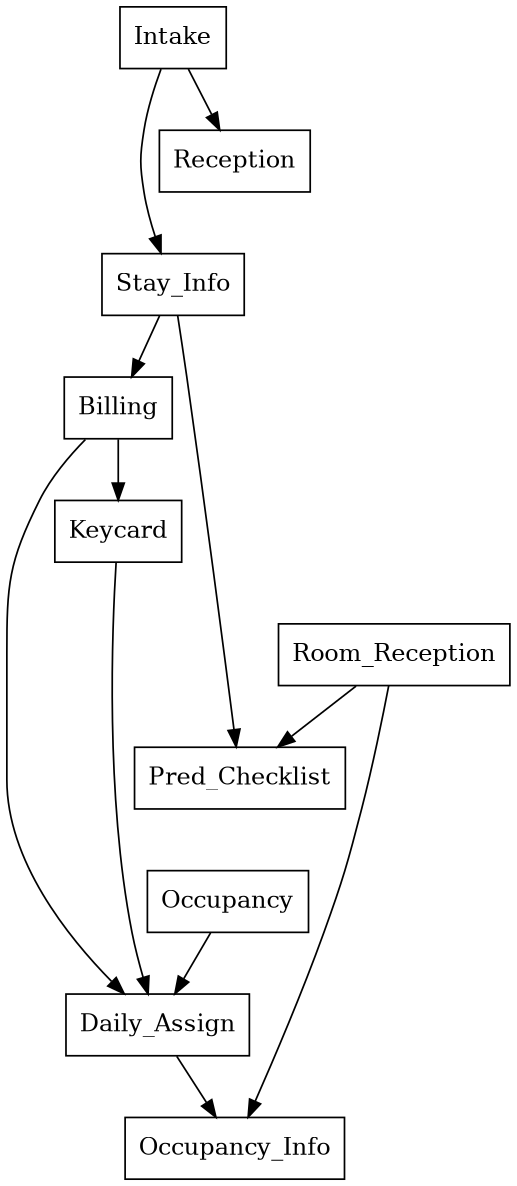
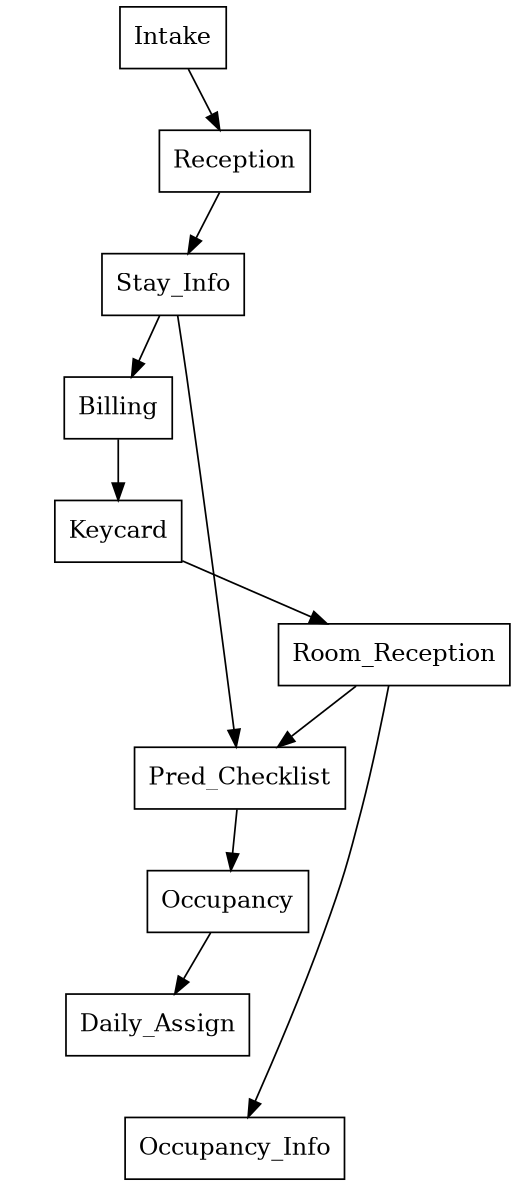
edge "Intake" -> "Stay_Info": now "Reception" -> "Stay_Info"
edge "Billing" -> "Daily_Assign": removed
edge "Keycard" -> "Daily_Assign": now "Keycard" -> "Room_Reception"
edge "Pred_Checklist" -> "Occupancy": added
edge "Daily_Assign" -> "Occupancy_Info": removed
